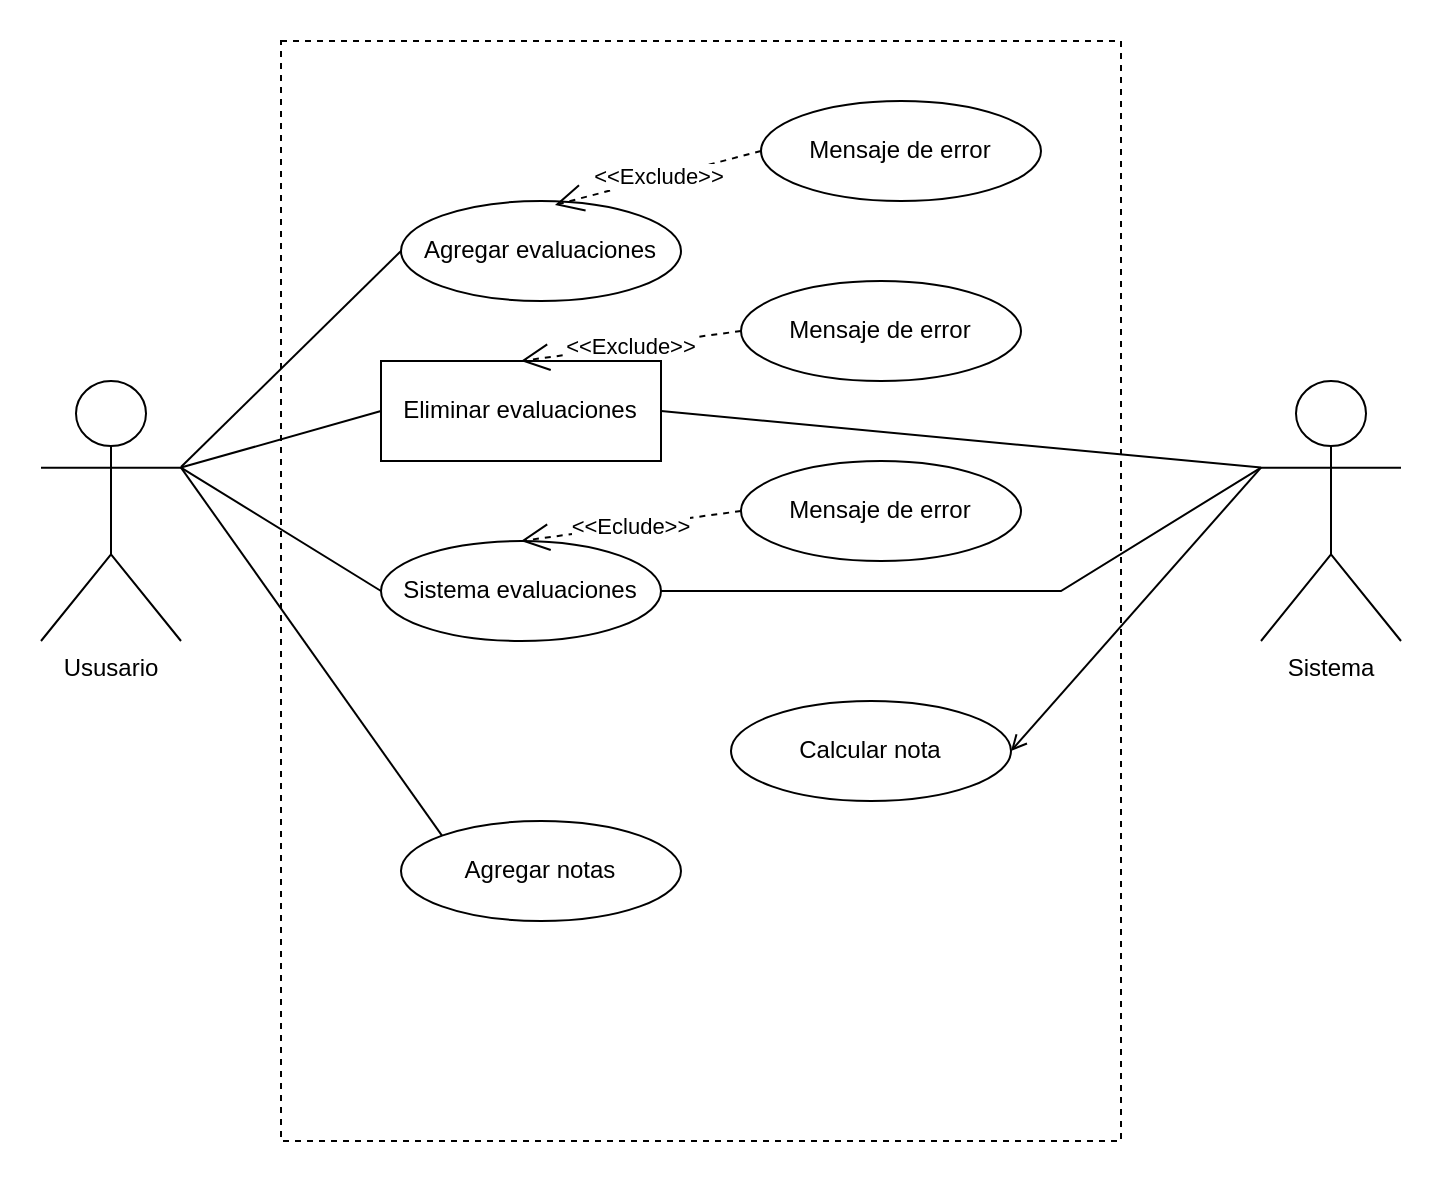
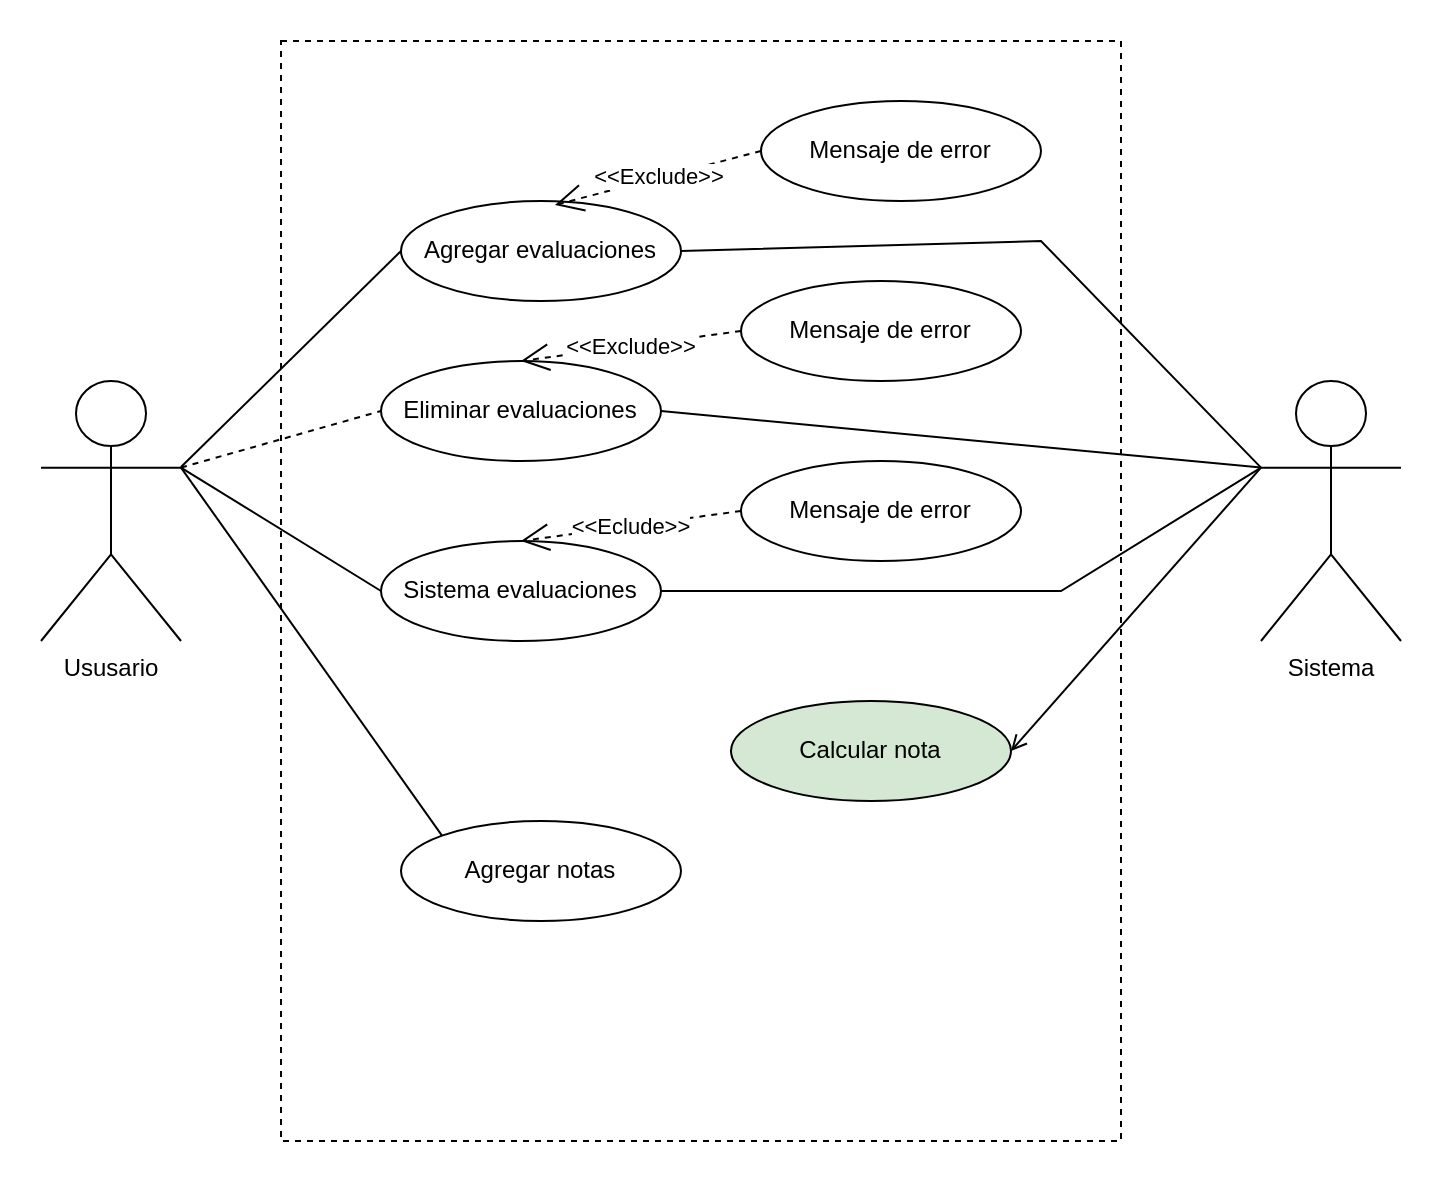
edge "Agregar evaluaciones" -- "Sistema": added
node "Eliminar evaluaciones": shape rectangle -> ellipse
edge "Eliminar evaluaciones" -- "Ususario": style solid -> dashed
node "Calcular nota": fillcolor #ffffff -> #d5e8d4
